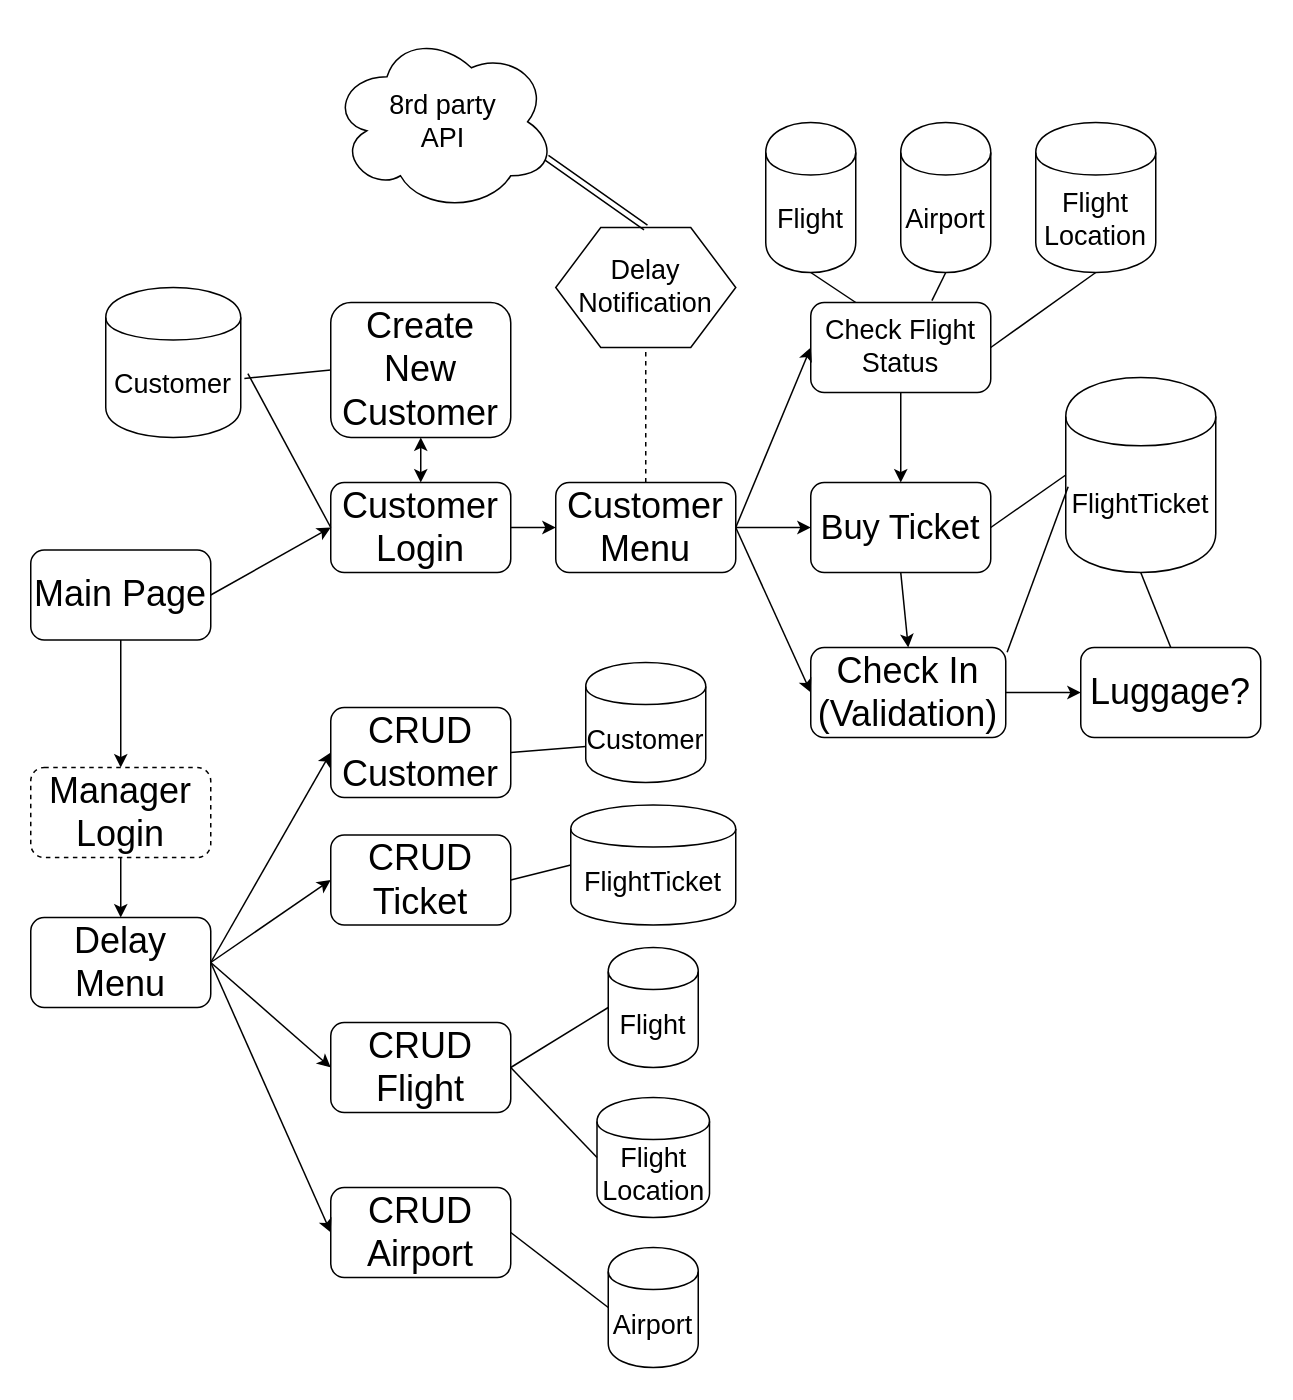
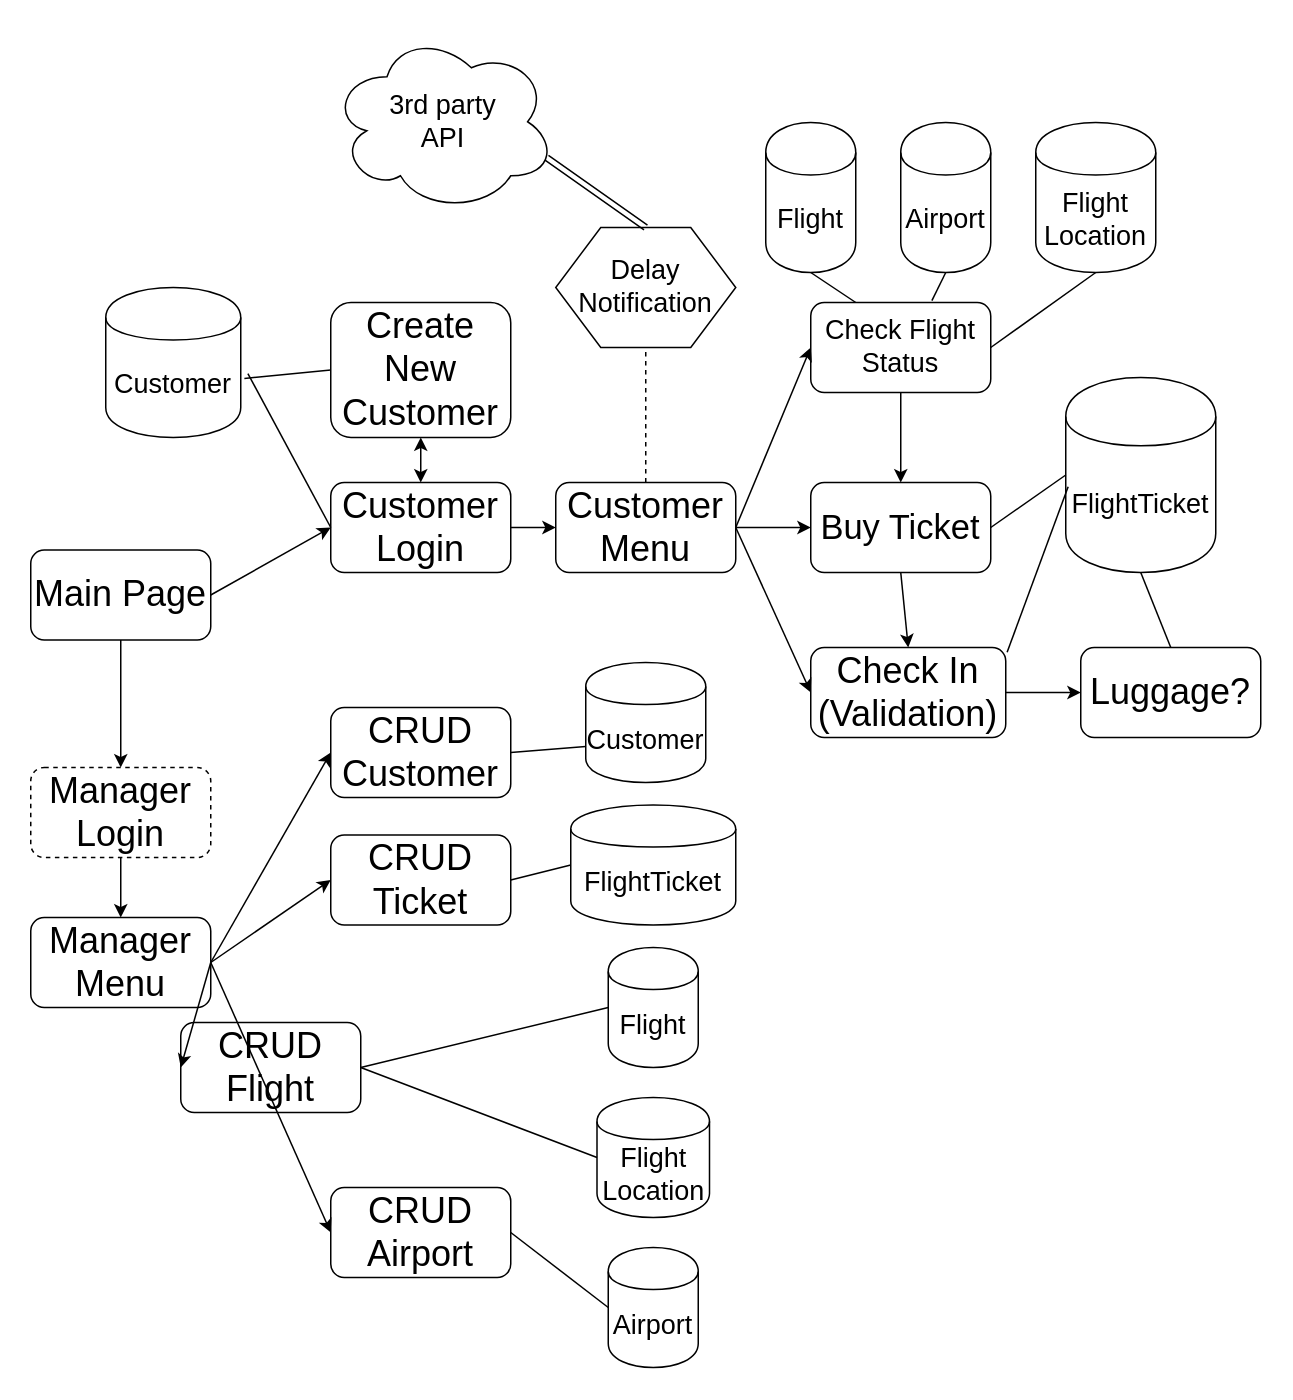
node "8rd party API": label "8rd party API" -> "3rd party API"
node "Delay Menu": label "Delay Menu" -> "Manager Menu"
node "CRUD Flight": moved (421, 1067) -> (271, 1067)
